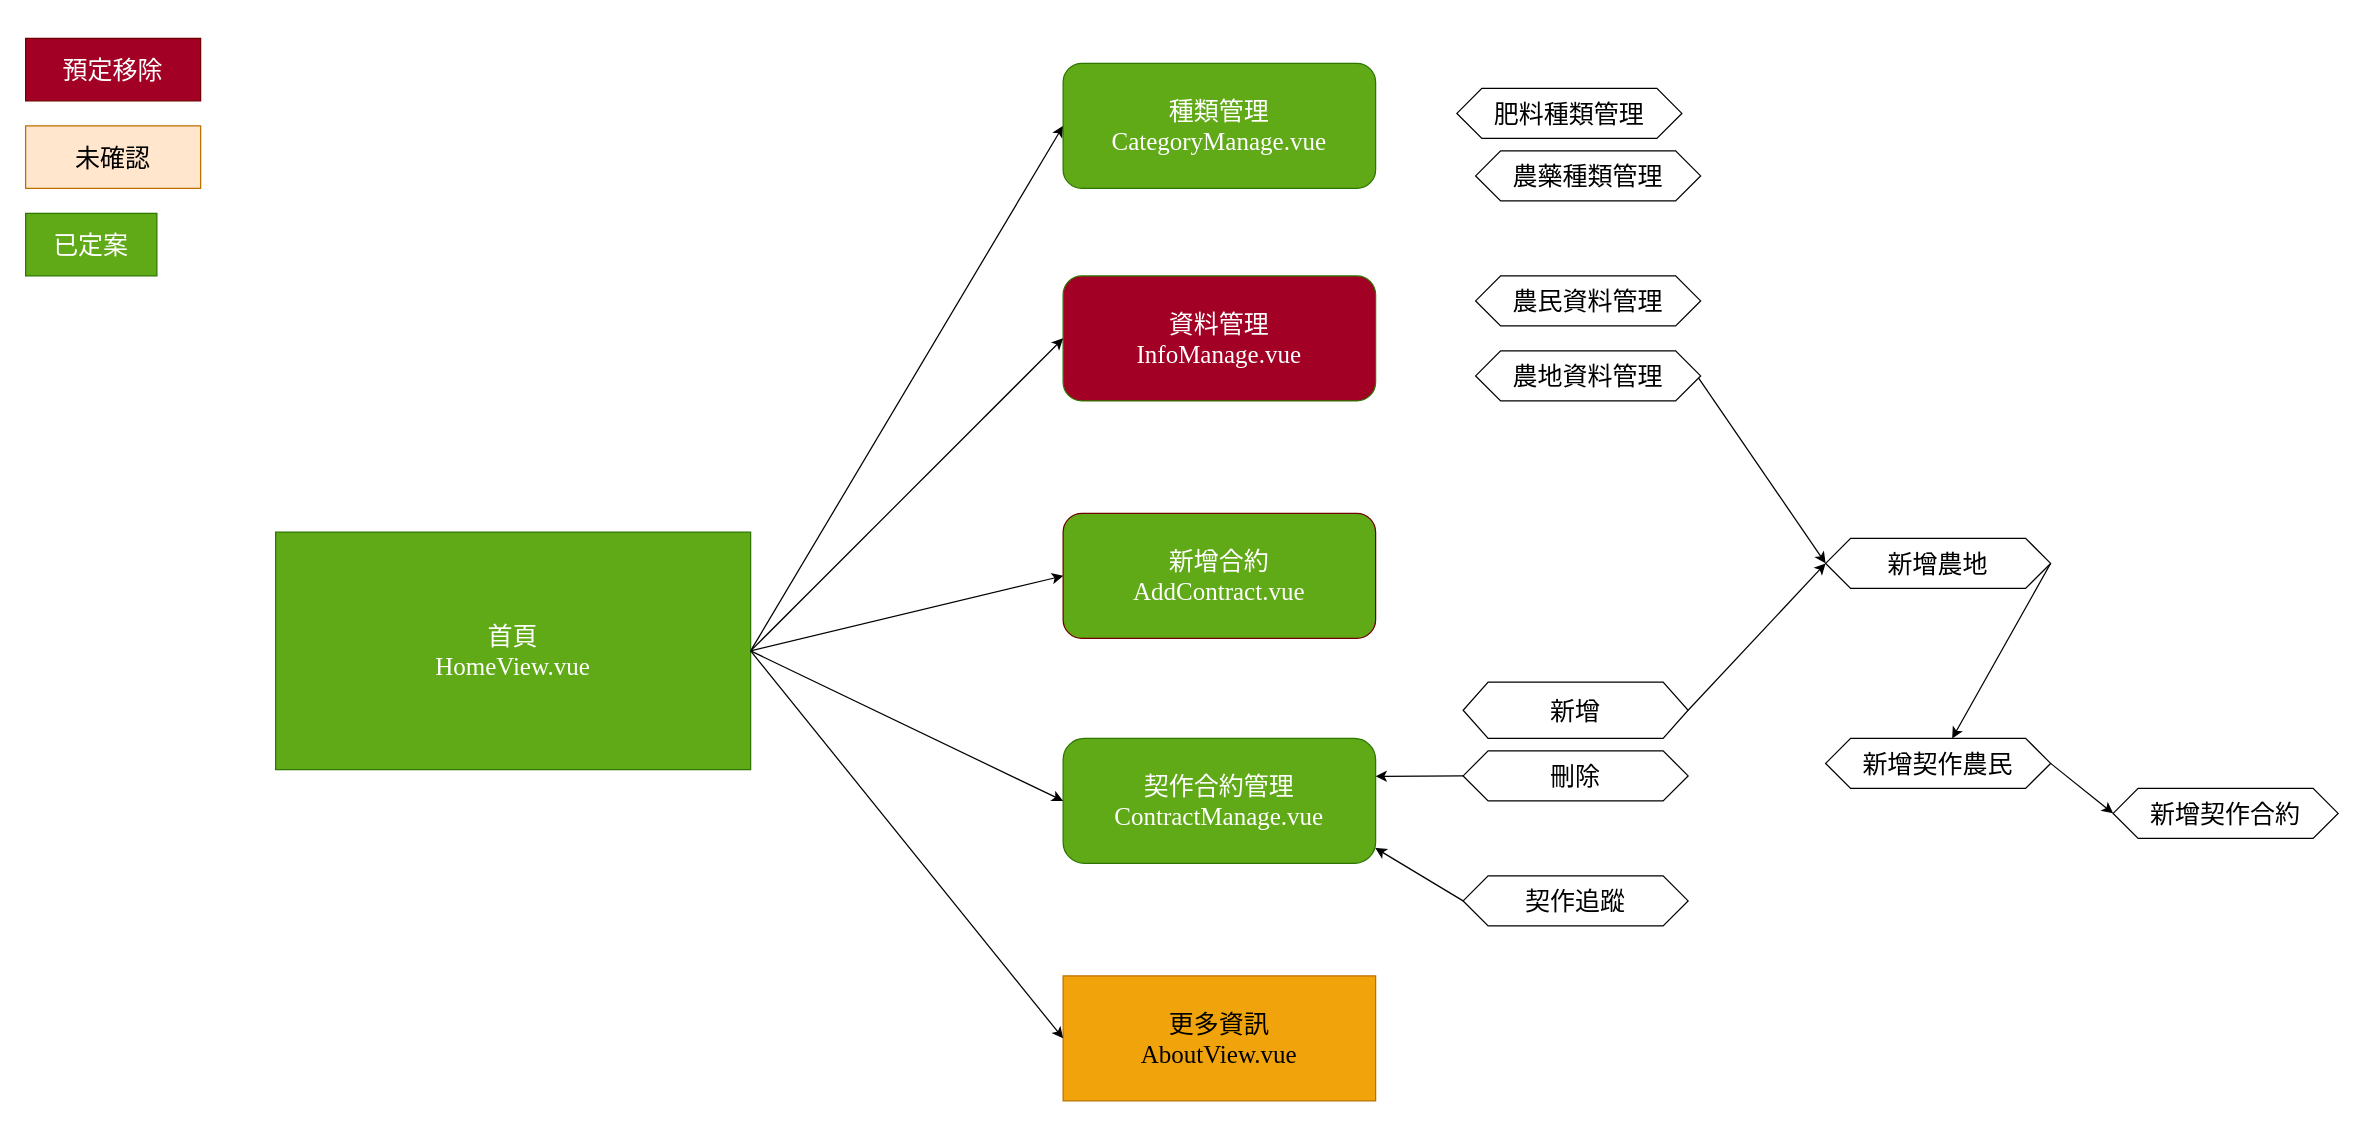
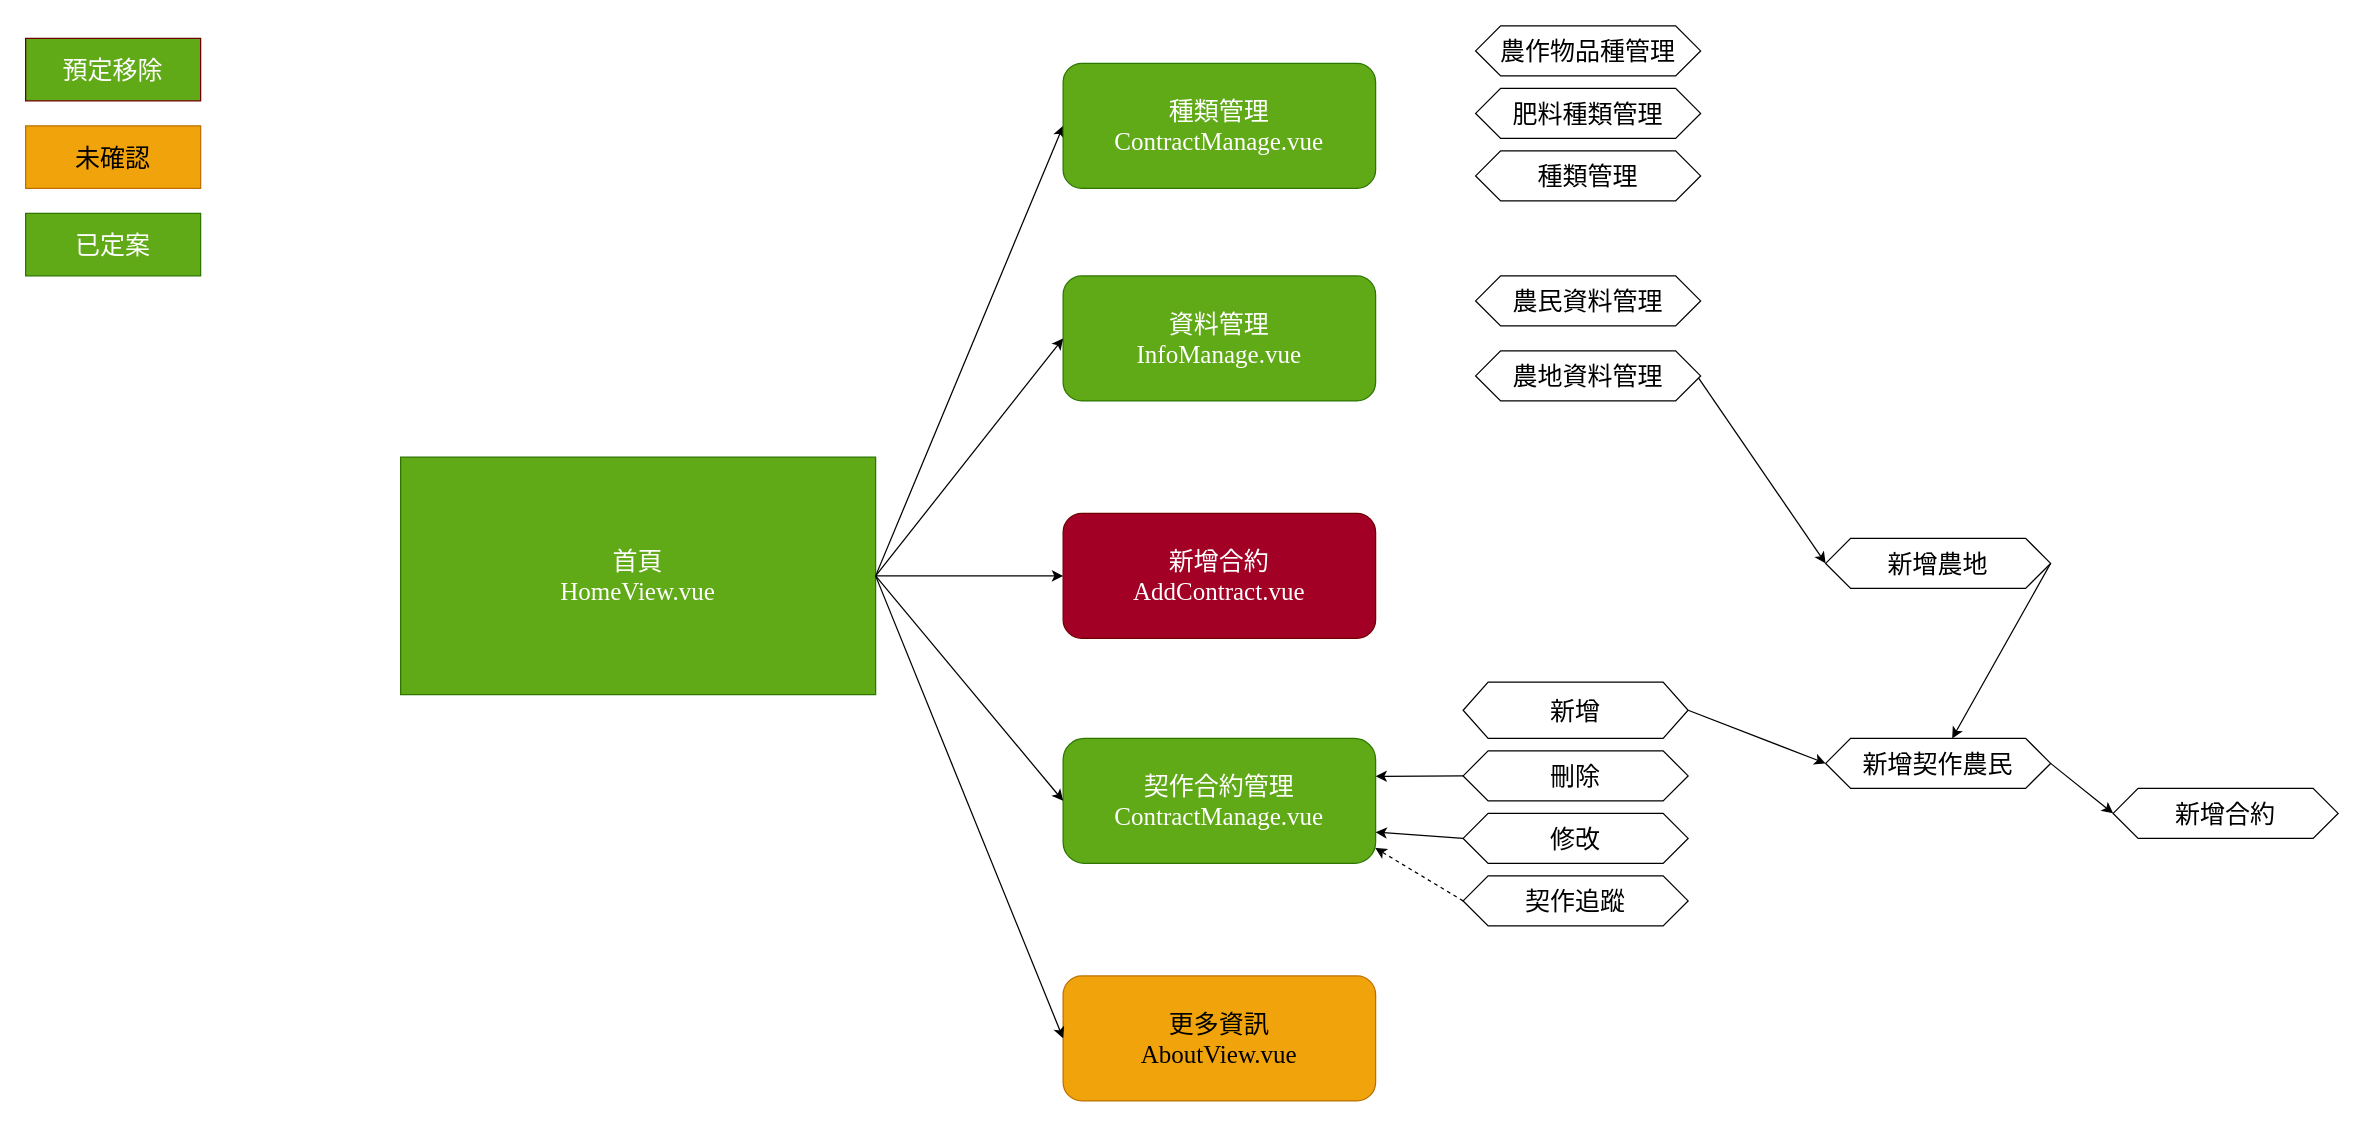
node "農作物品種管理": added
node "預定移除": fillcolor #a20025 -> #60a917
node "肥料種類管理": moved (1569, 113) -> (1588, 113)
node "種類管理 CategoryManage.vue": label "種類管理 CategoryManage.vue" -> "種類管理 ContractManage.vue"
node "未確認": fillcolor #ffe6cc -> #f0a30a
node "農藥種類管理": label "農藥種類管理" -> "種類管理"
node "已定案": size 131x63 -> 175x63
node "資料管理 InfoManage.vue": fillcolor #a20025 -> #60a917
node "新增合約 AddContract.vue": fillcolor #60a917 -> #a20025
edge "新增" -> "新增農地": removed
node "首頁 HomeView.vue": moved (513, 651) -> (638, 576)
edge "新增" -> "新增契作農民": added
node "新增契作合約": label "新增契作合約" -> "新增合約"
edge "修改" -> "契作合約管理 ContractManage.vue": added
node "修改": added
edge "契作追蹤" -> "契作合約管理 ContractManage.vue": style solid -> dashed
node "更多資訊 AboutView.vue": shape rectangle -> rounded rectangle
